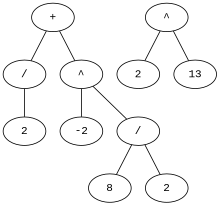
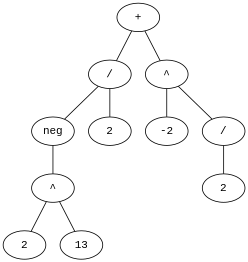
node "neg": added
node "8": removed
